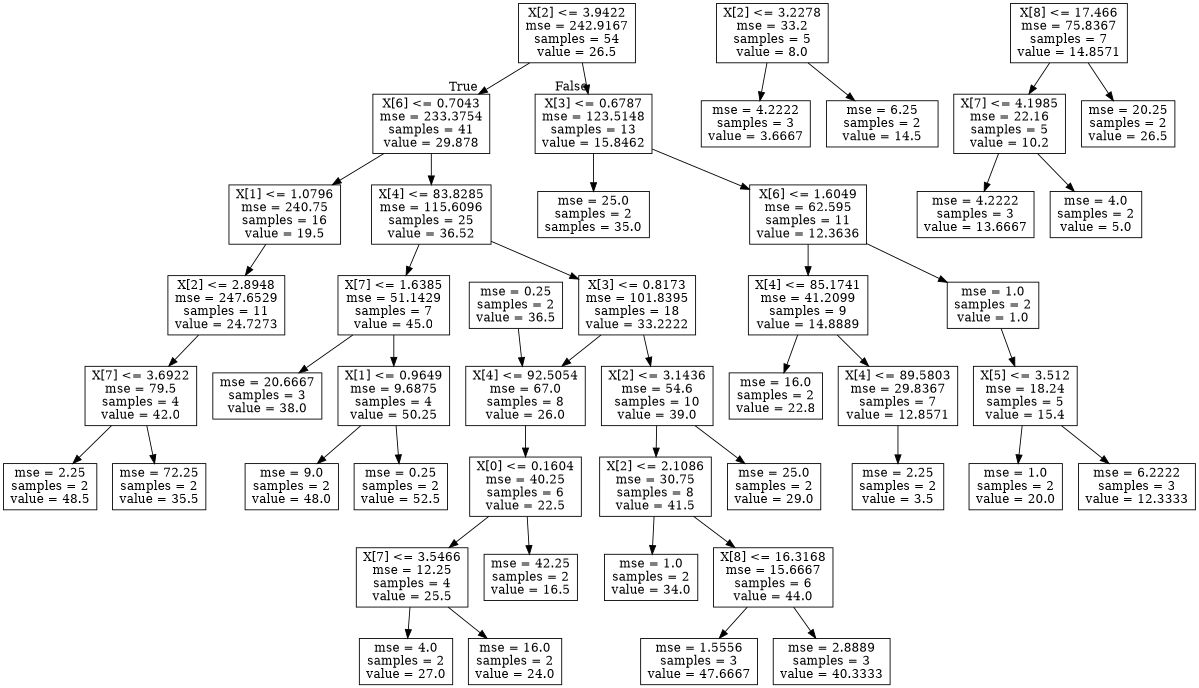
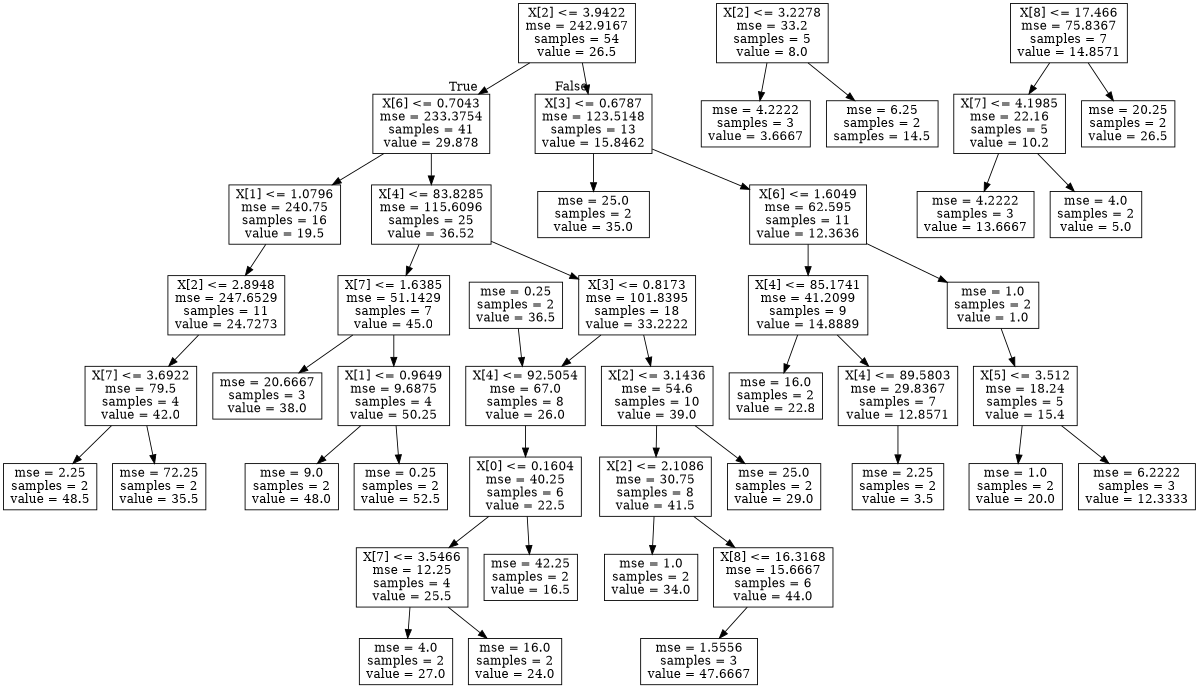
node "mse = 6.25 samples = 2 value = 14.5": label "mse = 6.25 samples = 2 value = 14.5" -> "mse = 6.25 samples = 2 samples = 14.5"
node "mse = 25.0 samples = 2 samples = 35.0": label "mse = 25.0 samples = 2 samples = 35.0" -> "mse = 25.0 samples = 2 value = 35.0"
node "mse = 2.8889 samples = 3 value = 40.3333": removed
